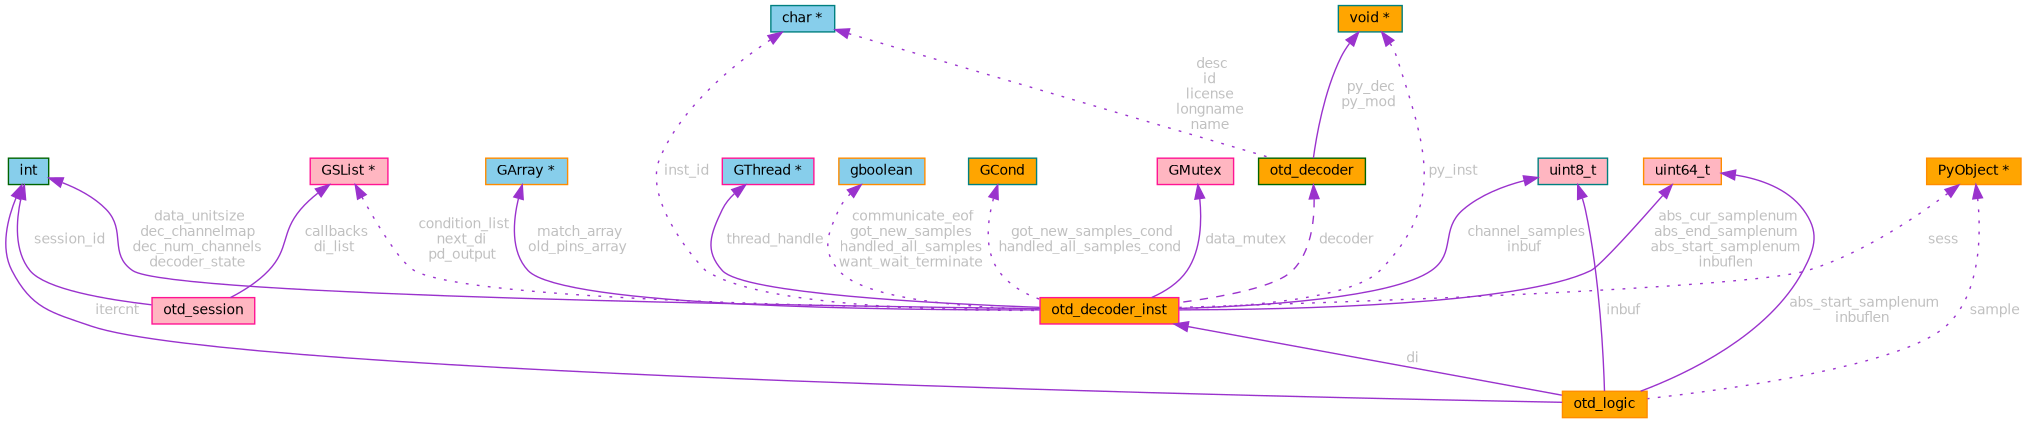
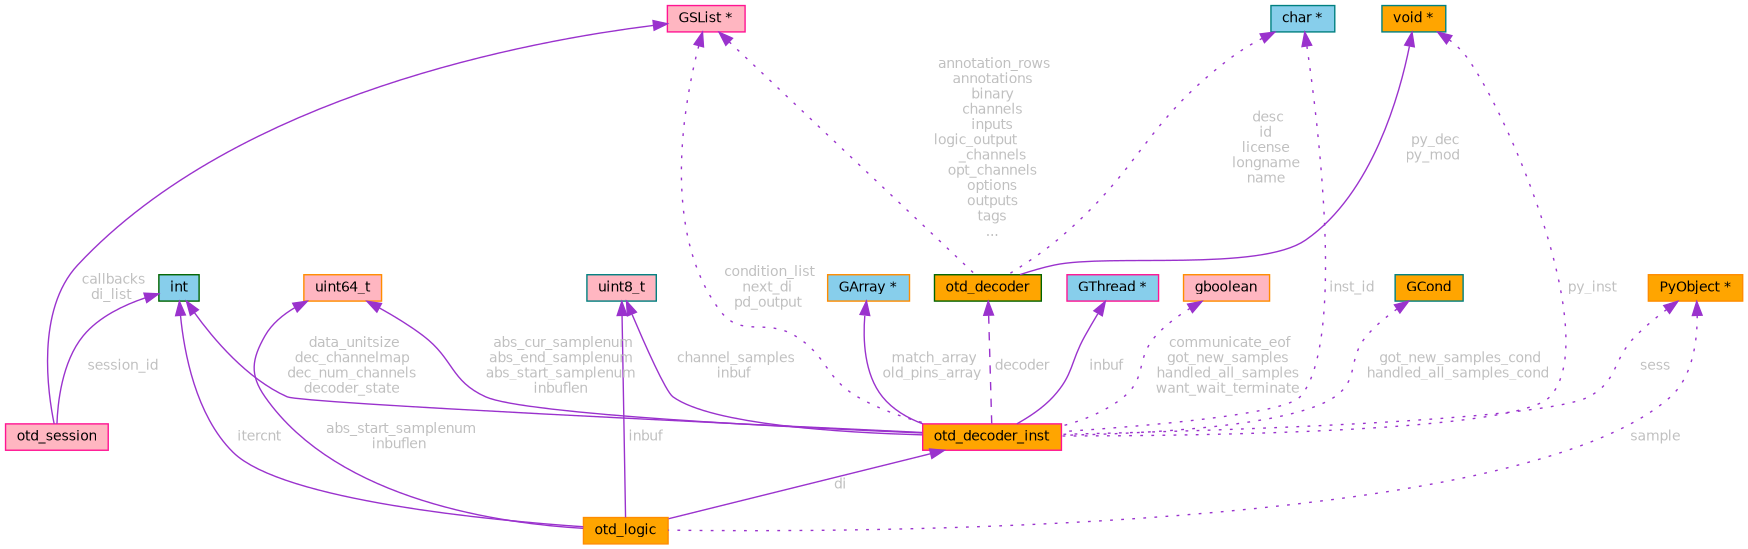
edge "otd_decoder" -> "GSList *": added, label "annotation_rows annotations binary channels inputs logic_output _channels opt_channels options outputs tags ..."
node "gboolean": fillcolor skyblue -> lightpink
node "GMutex": removed
edge "otd_decoder_inst" -> "GThread *": label " thread_handle" -> " inbuf"
